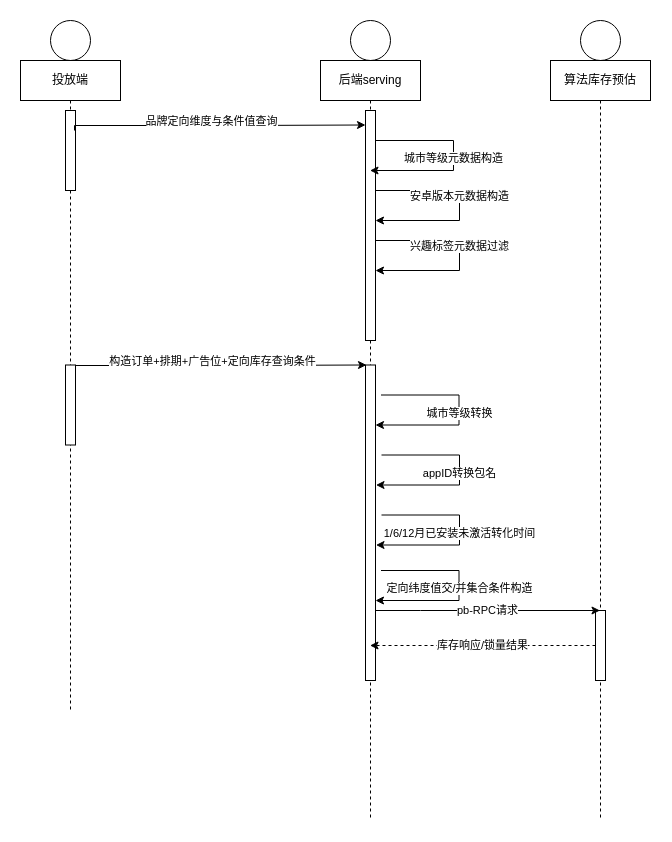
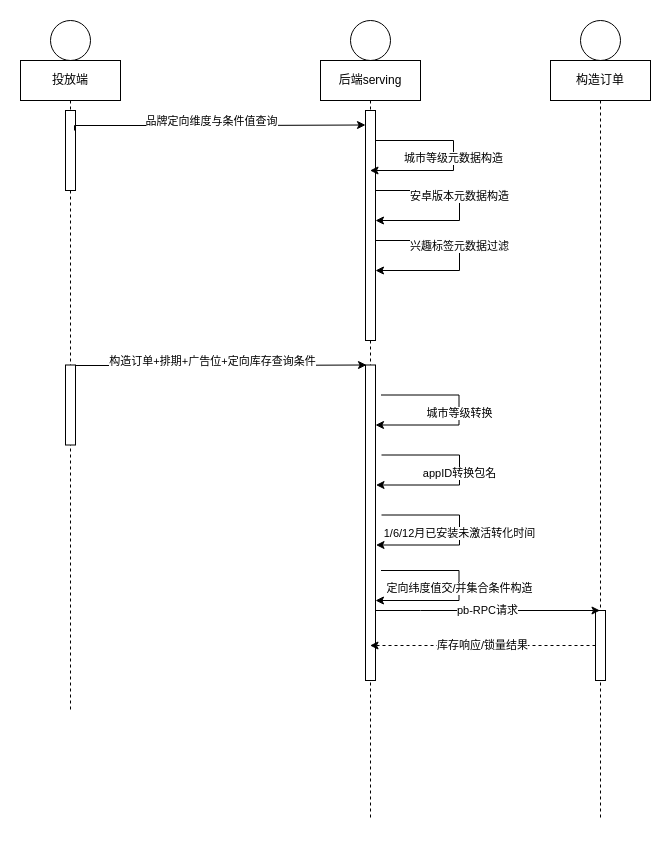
node "算法库存预估": label "算法库存预估" -> "构造订单"
